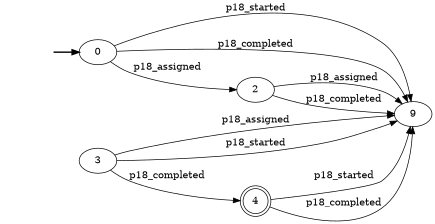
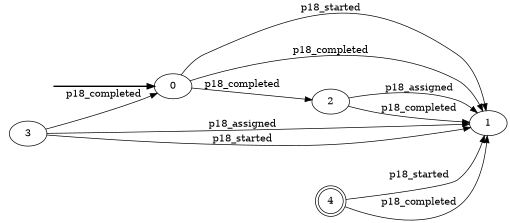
edge "0" -> "2": label "p18_assigned" -> "p18_completed"
node "9": label "9" -> "1"
edge "3" -> "4": now "3" -> "0"
